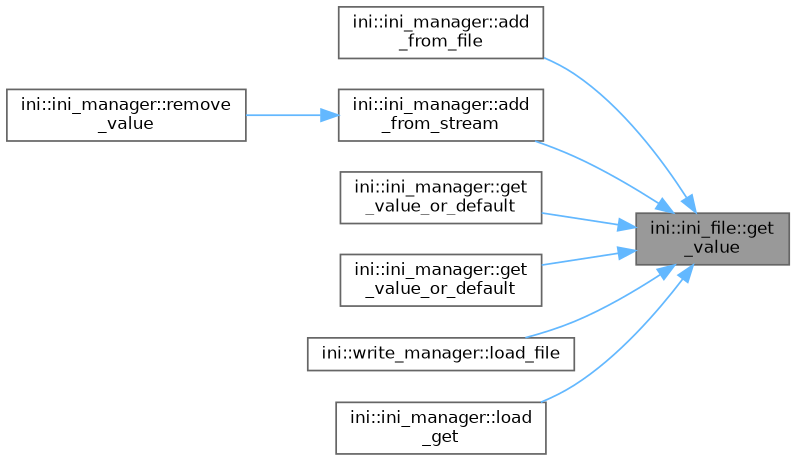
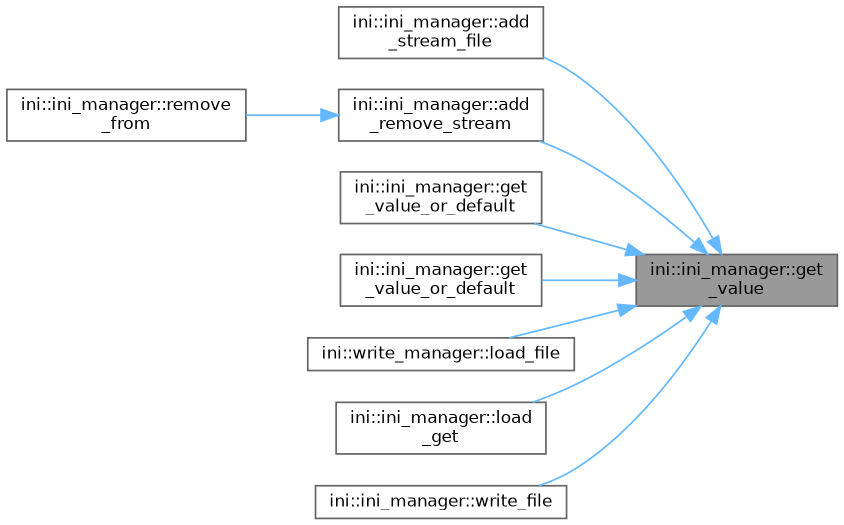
node "ini::ini_manager::add _from_file": label "ini::ini_manager::add _from_file" -> "ini::ini_manager::add _stream_file"
node "ini::ini_manager::remove _value": label "ini::ini_manager::remove _value" -> "ini::ini_manager::remove _from"
node "ini::ini_manager::add _from_stream": label "ini::ini_manager::add _from_stream" -> "ini::ini_manager::add _remove_stream"
node "ini::ini_file::get _value": label "ini::ini_file::get _value" -> "ini::ini_manager::get _value"
node "ini::ini_manager::write_file": added
